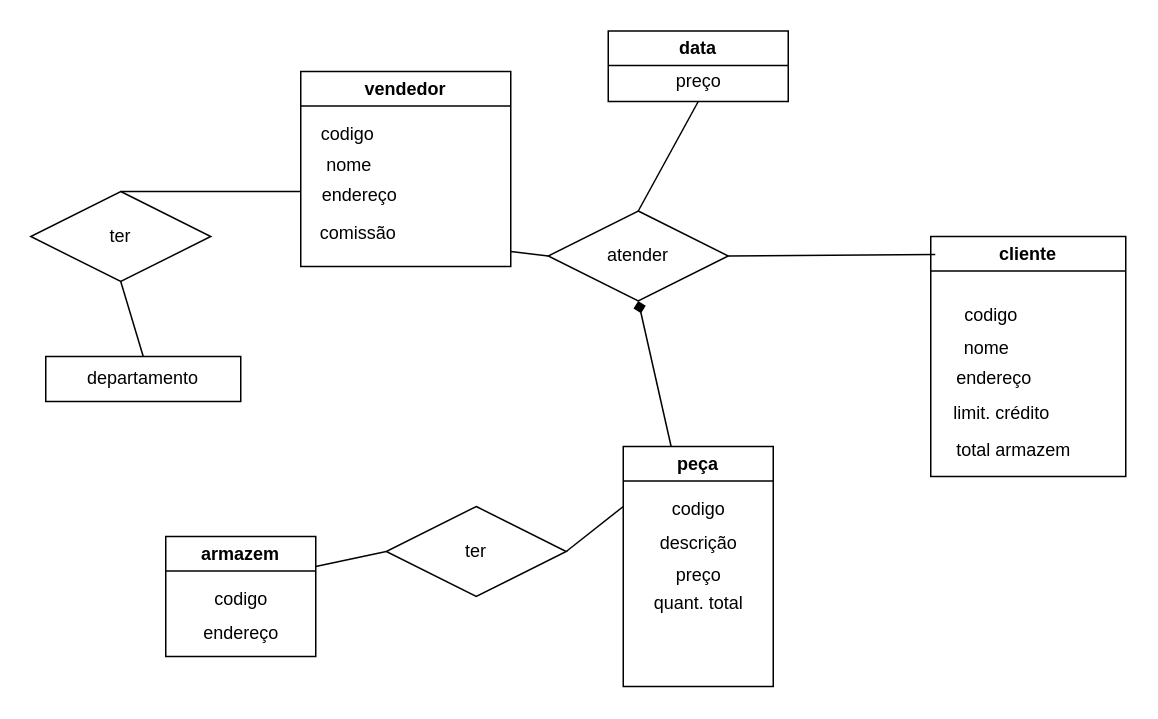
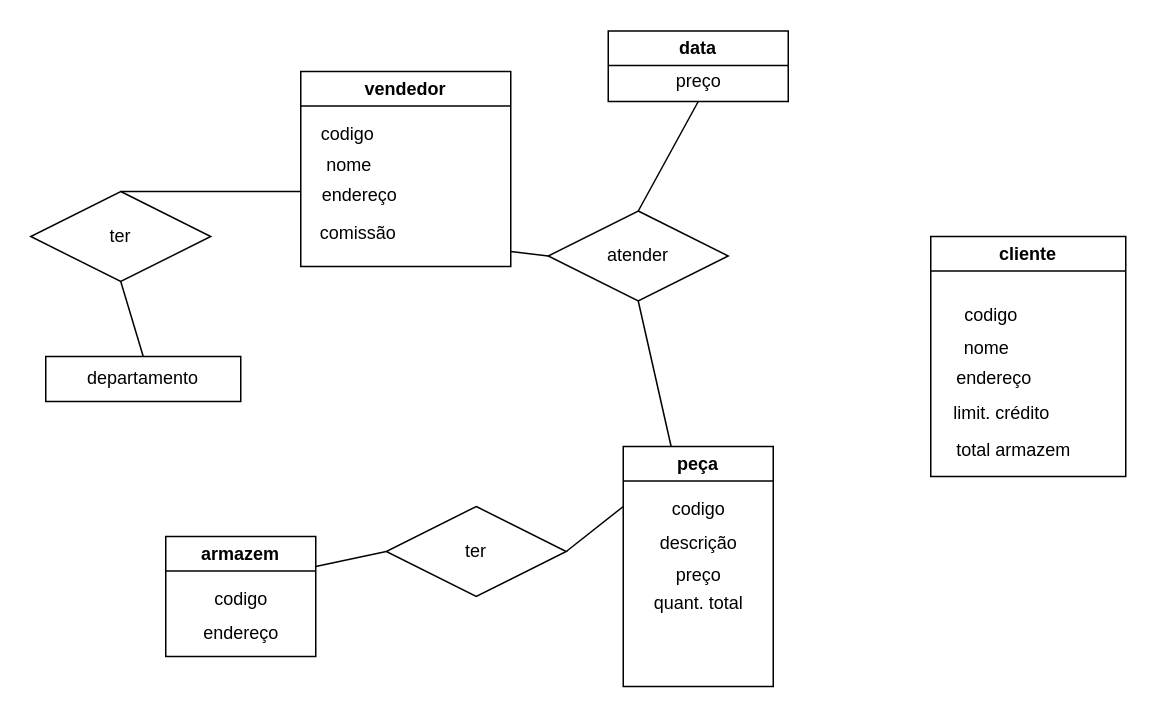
edge "atender" -- "cliente": removed
edge "peça" -> "atender": arrowhead diamond -> none
